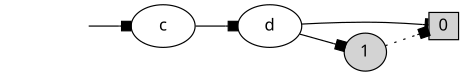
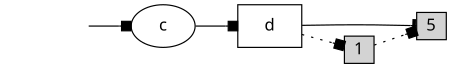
node "d": shape ellipse -> box
node "0": label "0" -> "5"
edge "d" -> "1": style filled -> dotted
node "1": shape ellipse -> box
